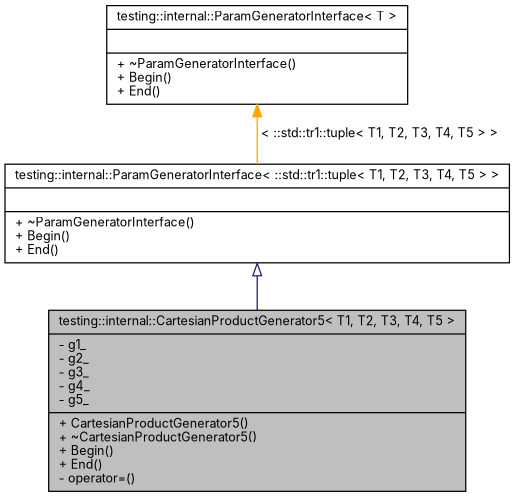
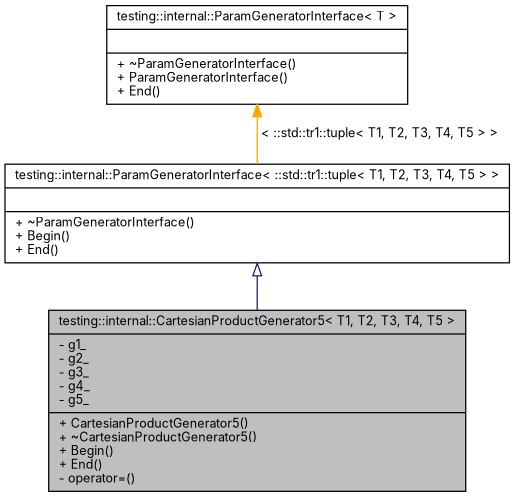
node "testing::internal::ParamGeneratorInterface< T >": text "+ Begin()" -> "+ ParamGeneratorInterface()"
